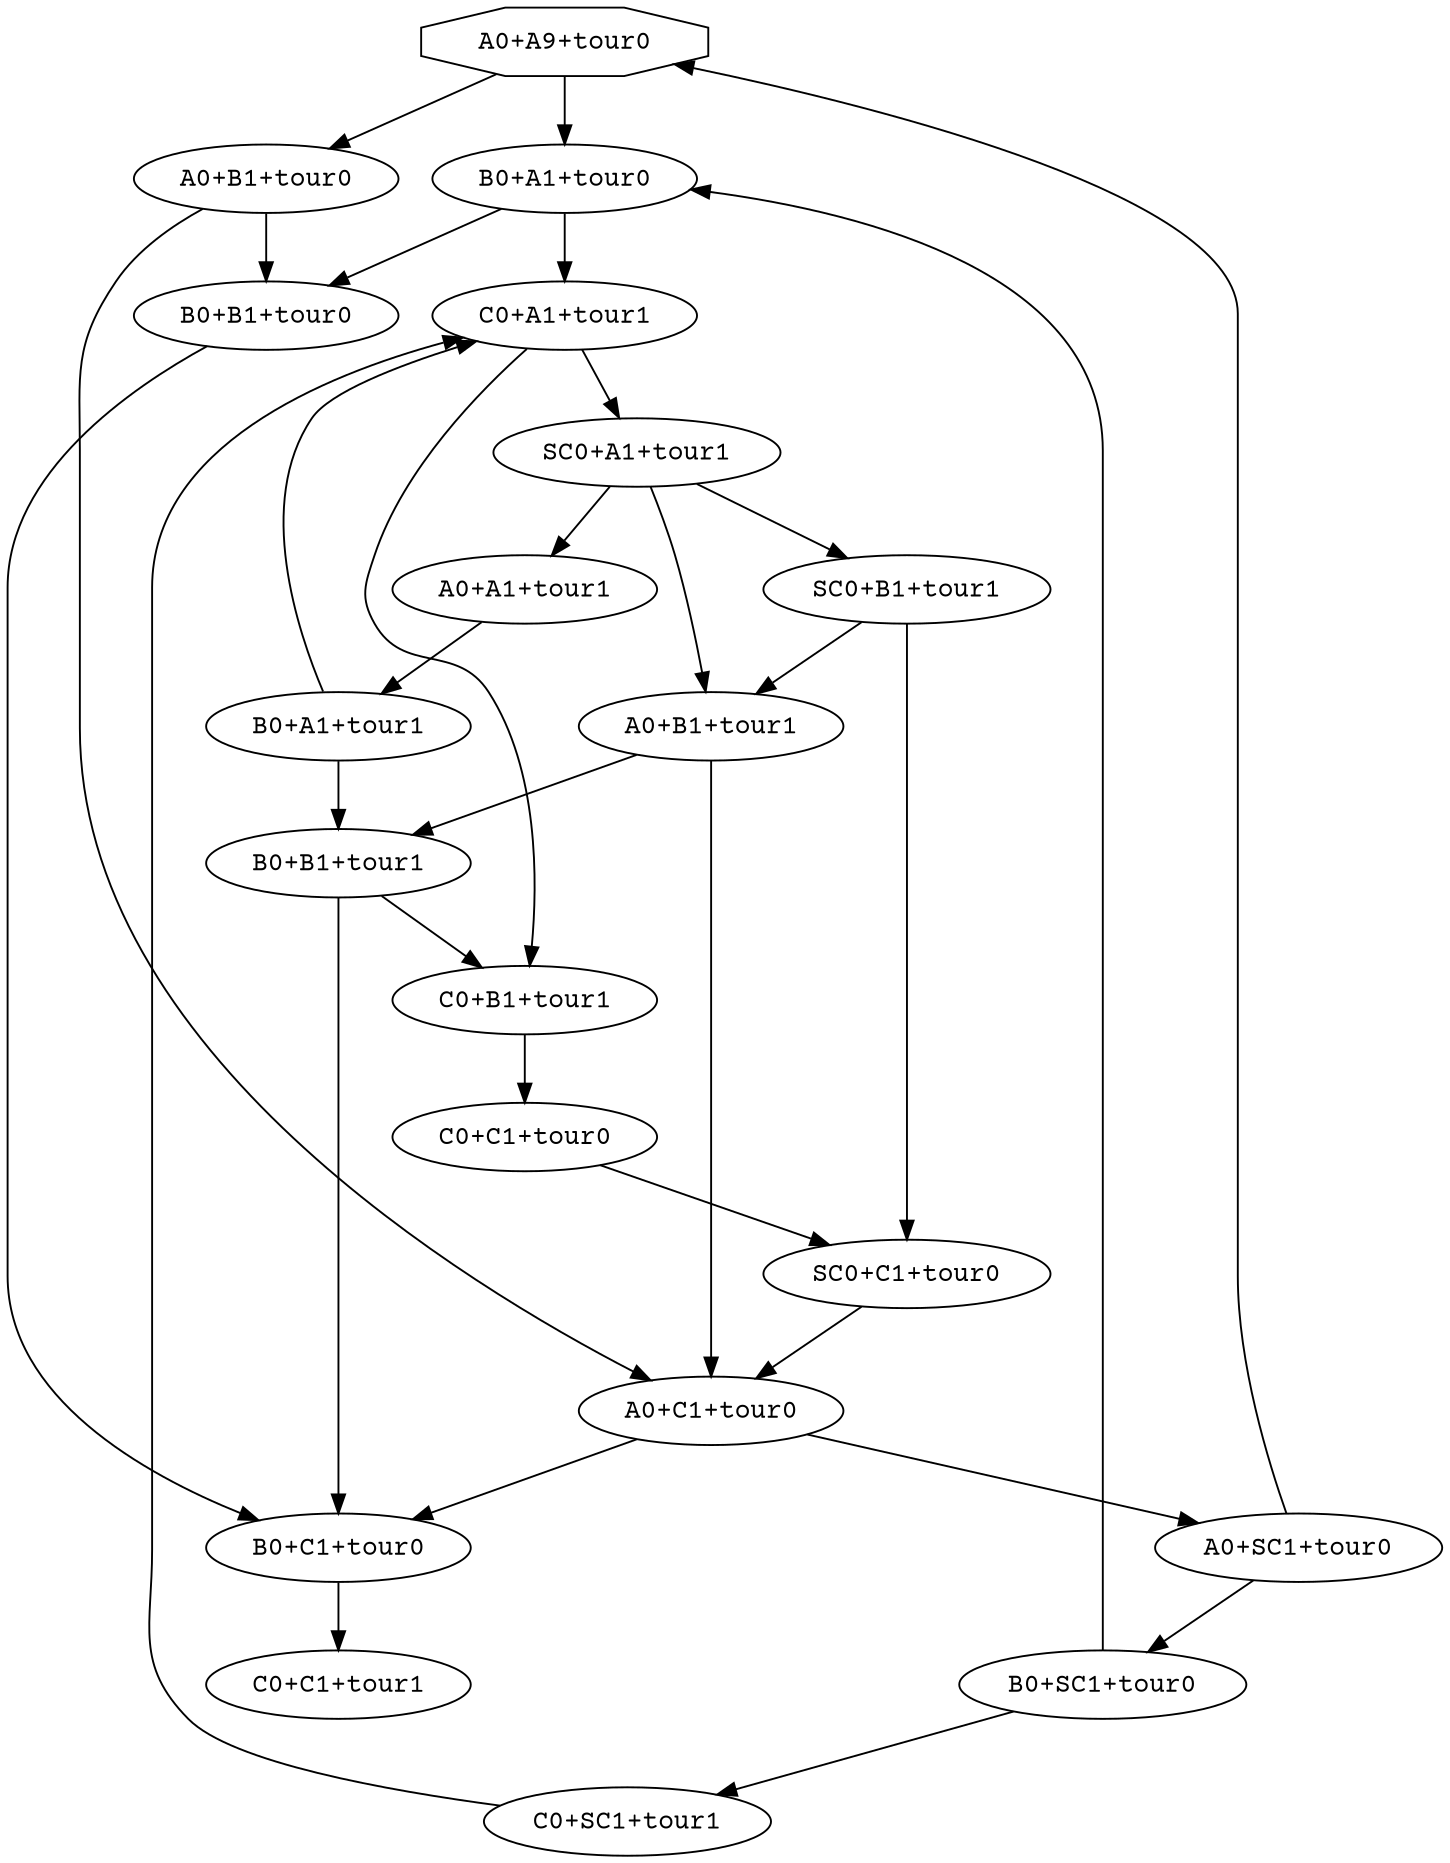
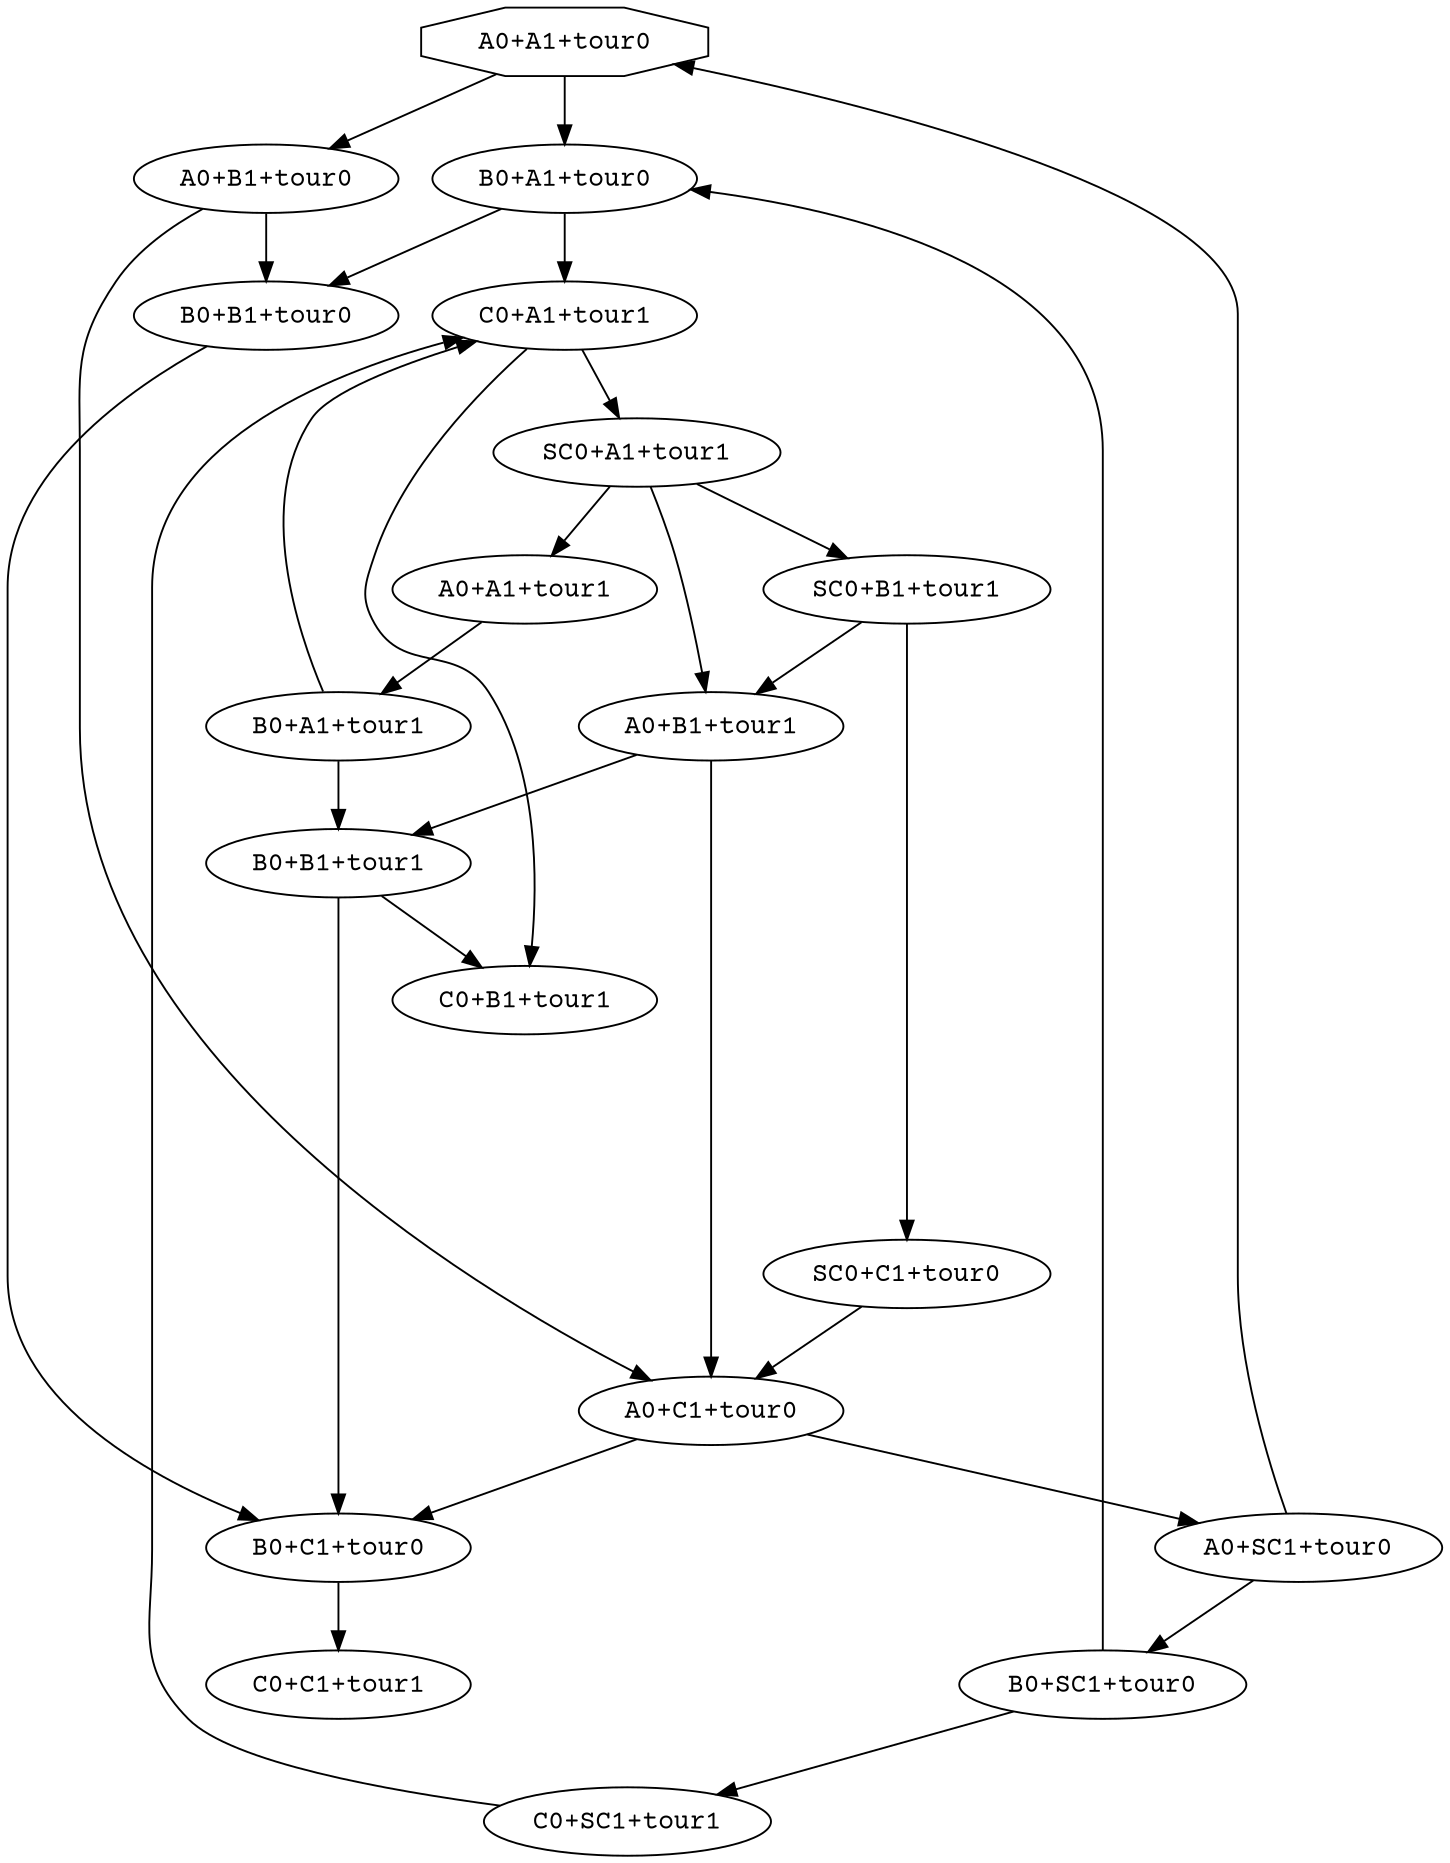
node "A0+A9+tour0": label "A0+A9+tour0" -> "A0+A1+tour0"
node "C0+C1+tour0": removed
